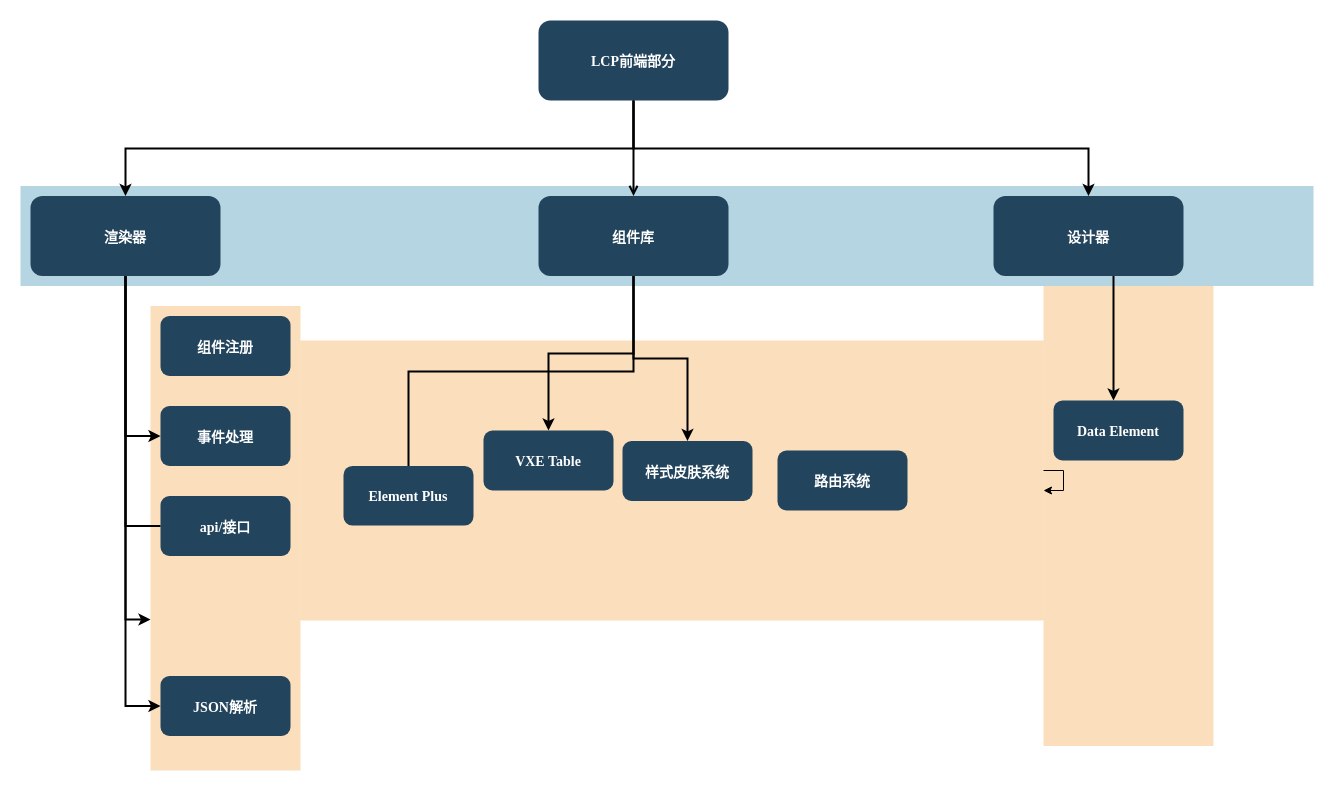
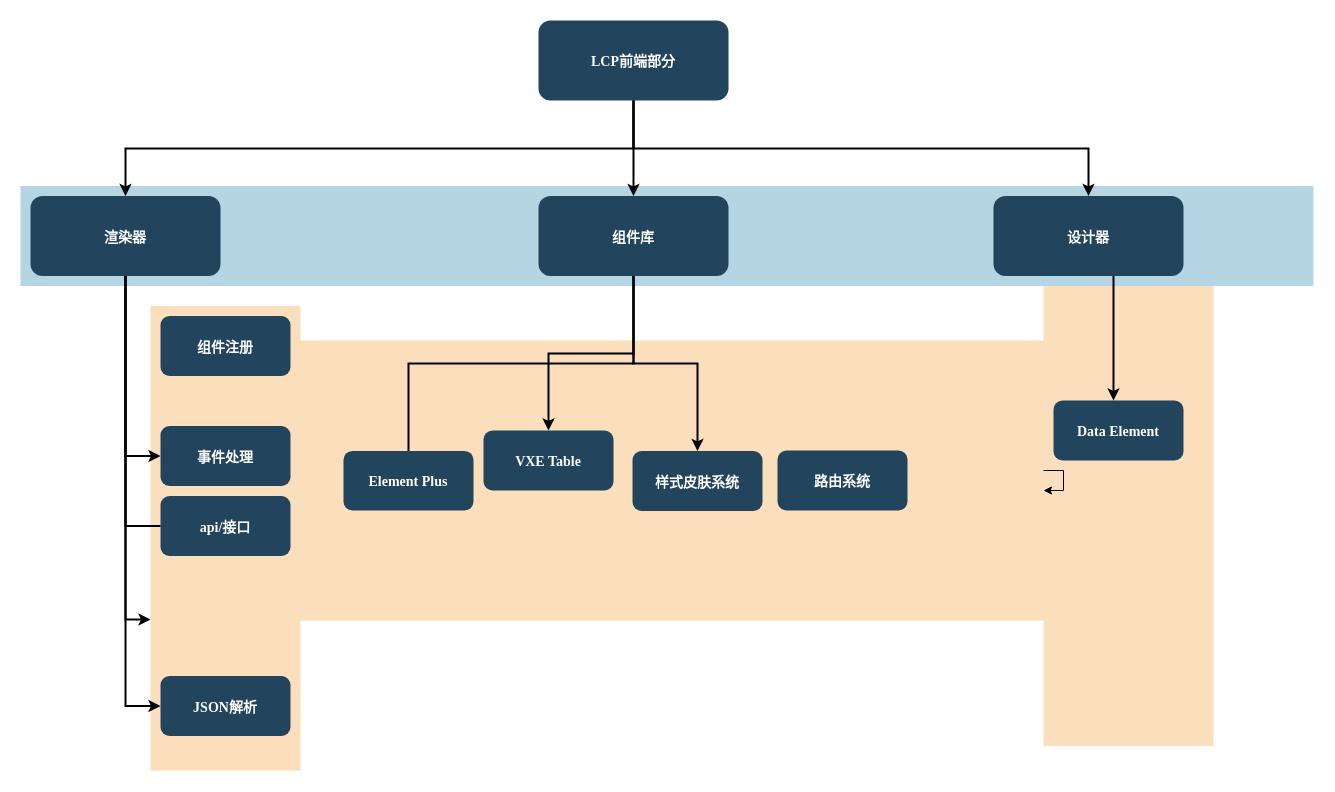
edge "LCP前端部分" -> "组件库": arrowhead open -> classic
node "事件处理": moved (226, 436) -> (226, 456)
node "样式皮肤系统": moved (688, 471) -> (698, 481)
node "Element Plus": moved (409, 496) -> (409, 481)
